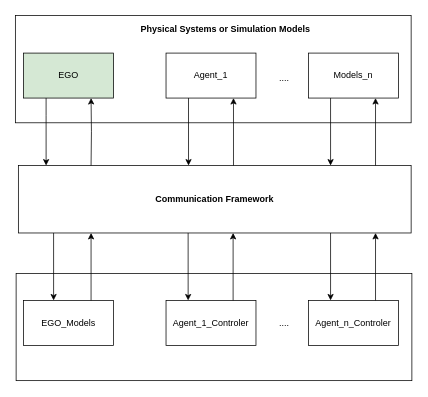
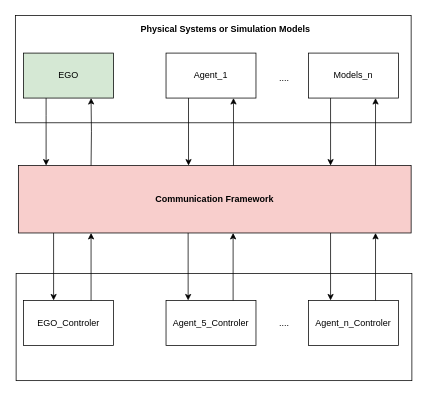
node "Communication Framework": fillcolor #ffffff -> #f8cecc
node "EGO_Models": label "EGO_Models" -> "EGO_Controler"
node "Agent_1_Controler": label "Agent_1_Controler" -> "Agent_5_Controler"
